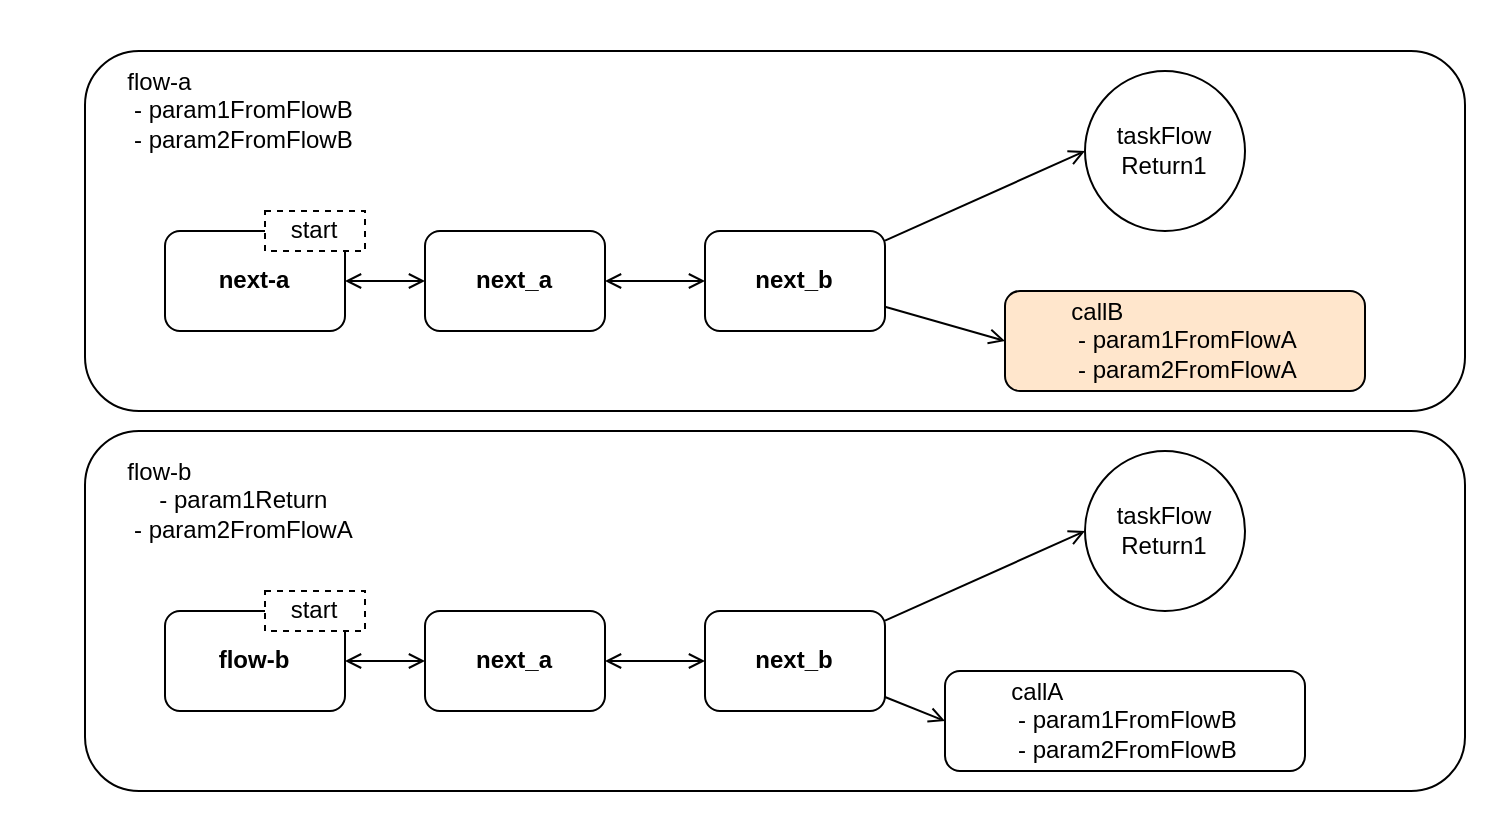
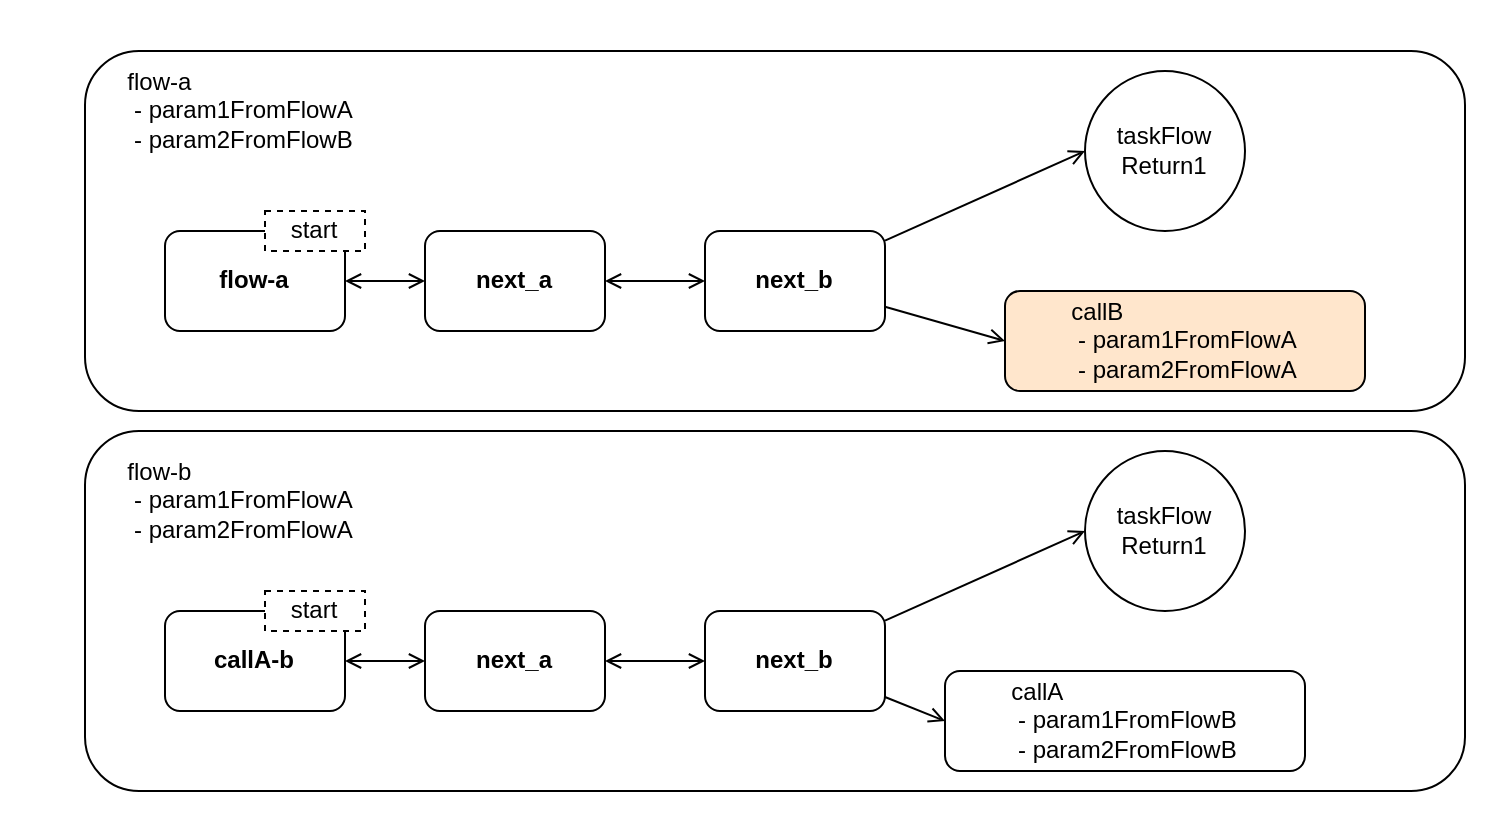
node "flow-a - param1FromFlowB - param2FromFlowB": label "flow-a - param1FromFlowB - param2FromFlowB" -> "flow-a - param1FromFlowA - param2FromFlowB"
node "next-a": label "next-a" -> "flow-a"
node "flow-b - param1Return - param2FromFlowA": label "flow-b - param1Return - param2FromFlowA" -> "flow-b - param1FromFlowA - param2FromFlowA"
node "flow-b": label "flow-b" -> "callA-b"
